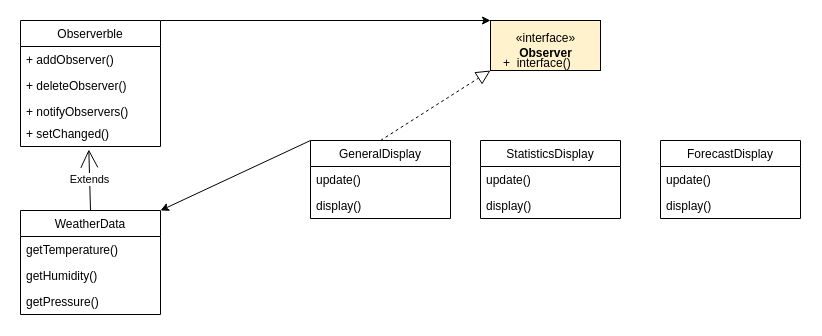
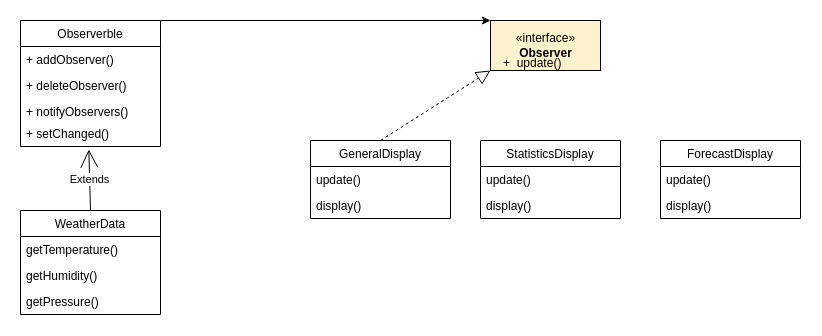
node "+ interface()": label "+ interface()" -> "+ update()"
edge "GeneralDisplay" -> "WeatherData": removed
